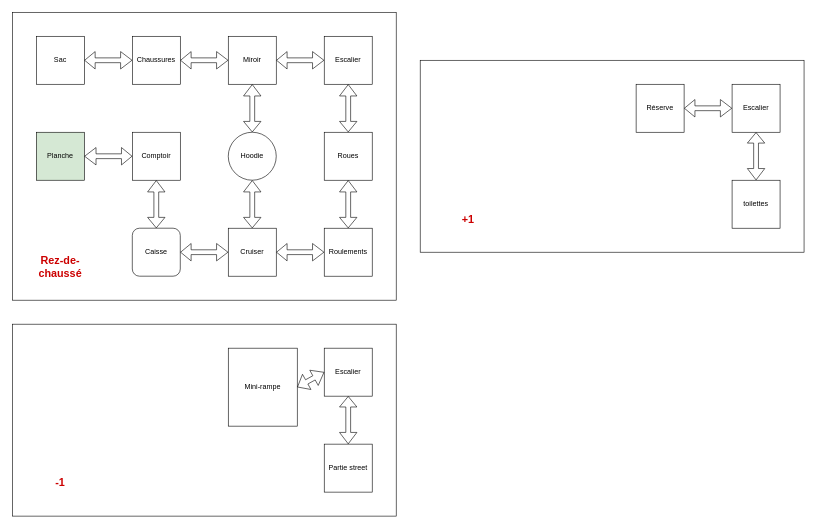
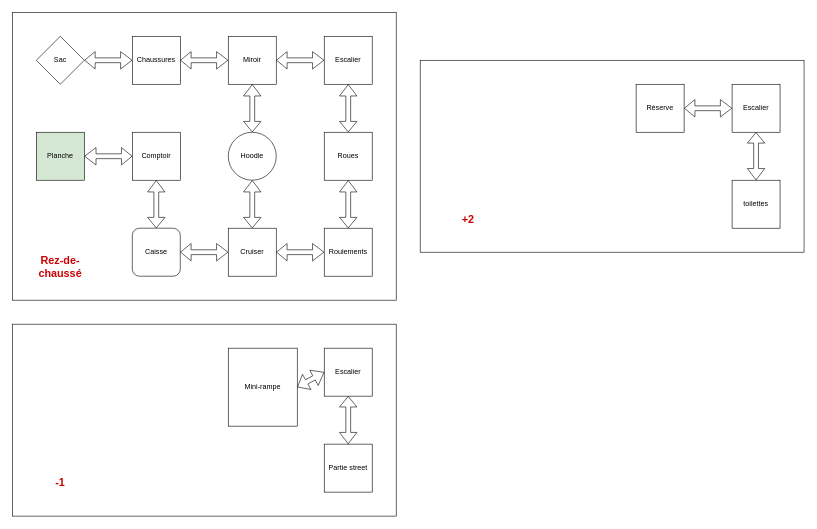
node "Sac": shape rectangle -> diamond
node "+1": label "+1" -> "+2"
